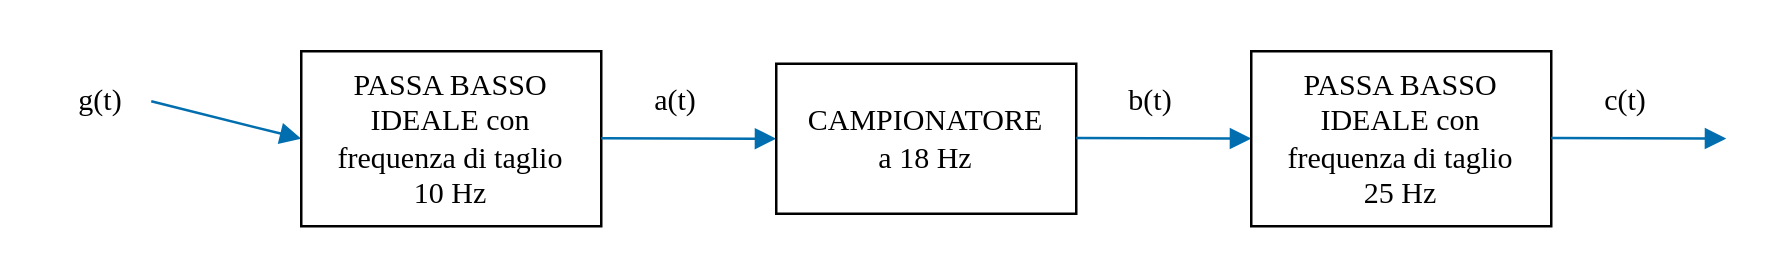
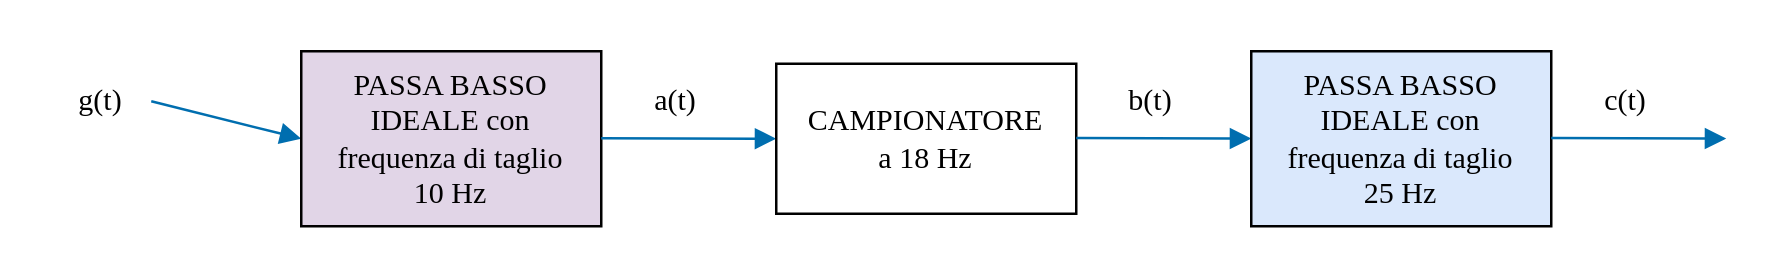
node "PASSA BASSO IDEALE con frequenza di taglio 10 Hz": fillcolor #ffffff -> #e1d5e7
node "PASSA BASSO IDEALE con frequenza di taglio 25 Hz": fillcolor #ffffff -> #dae8fc
